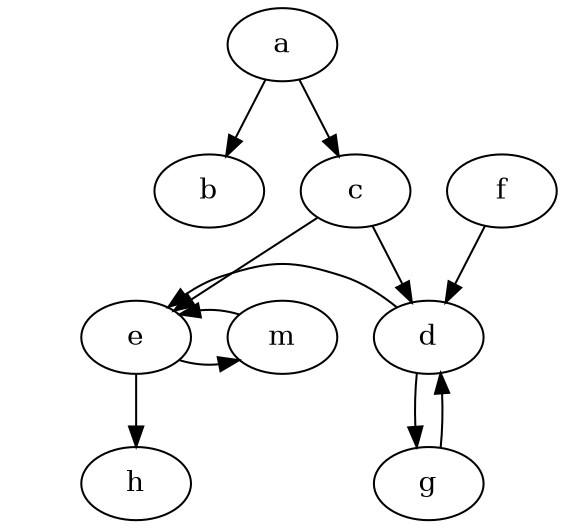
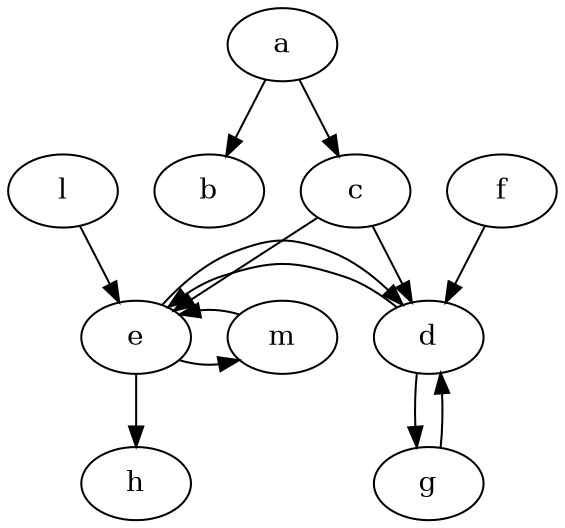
node "l": added
edge "e" -> "d": added
